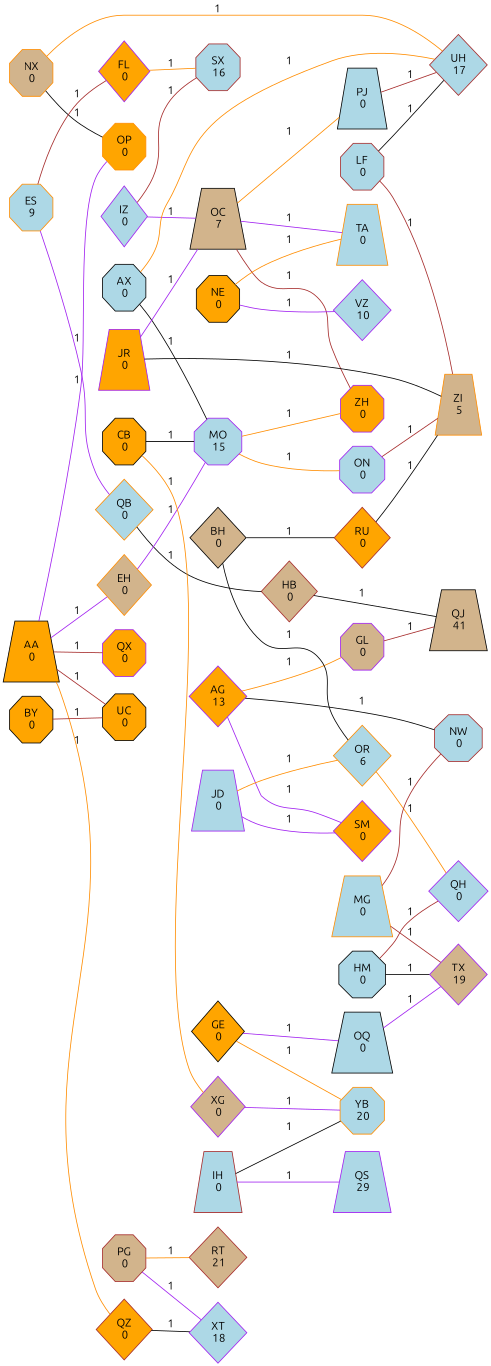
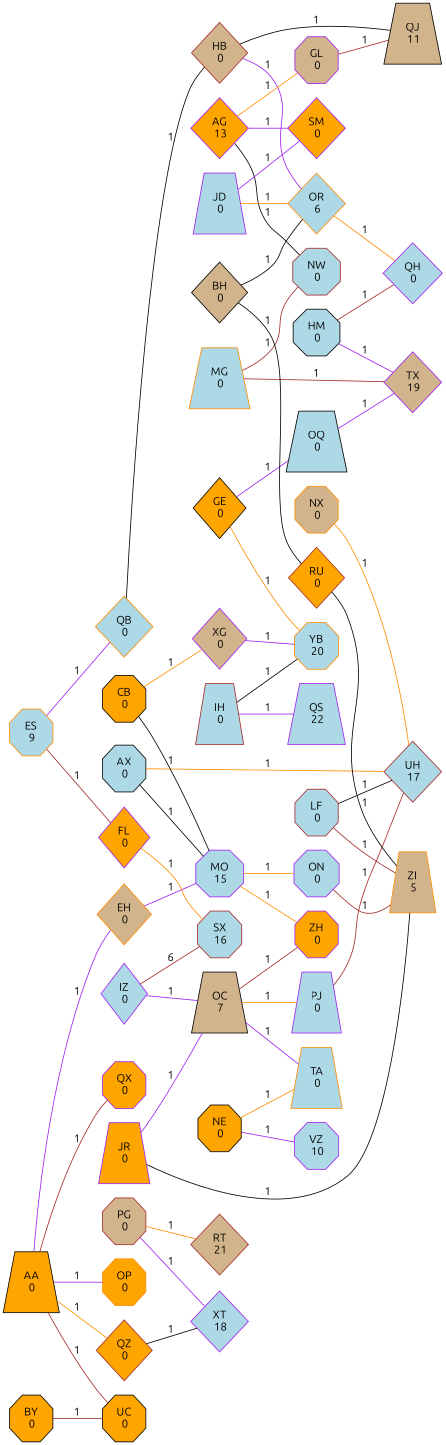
edge "SX 16" -- "IZ 0": label "1" -> "6"
node "PJ 0": color black -> purple
edge "HB 0" -- "OR 6": added, label "1"
edge "NX 0" -- "OP 0": removed, label "1"
node "VZ 10": shape diamond -> octagon
node "QJ 41": label "QJ 41" -> "QJ 11"
edge "HM 0" -- "TX 19": color black -> purple
node "QS 29": label "QS 29" -> "QS 22"
